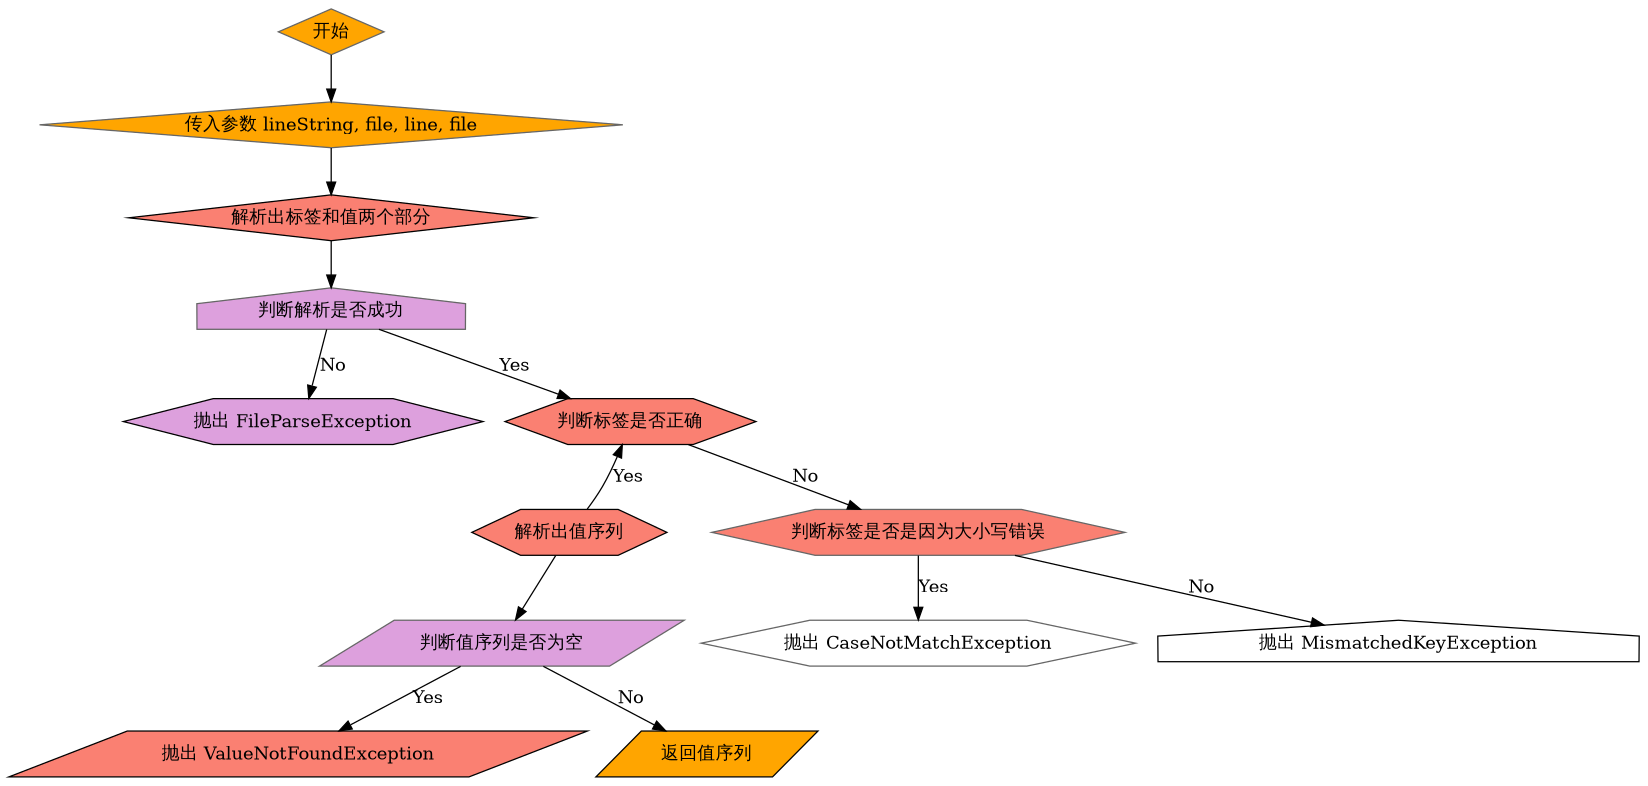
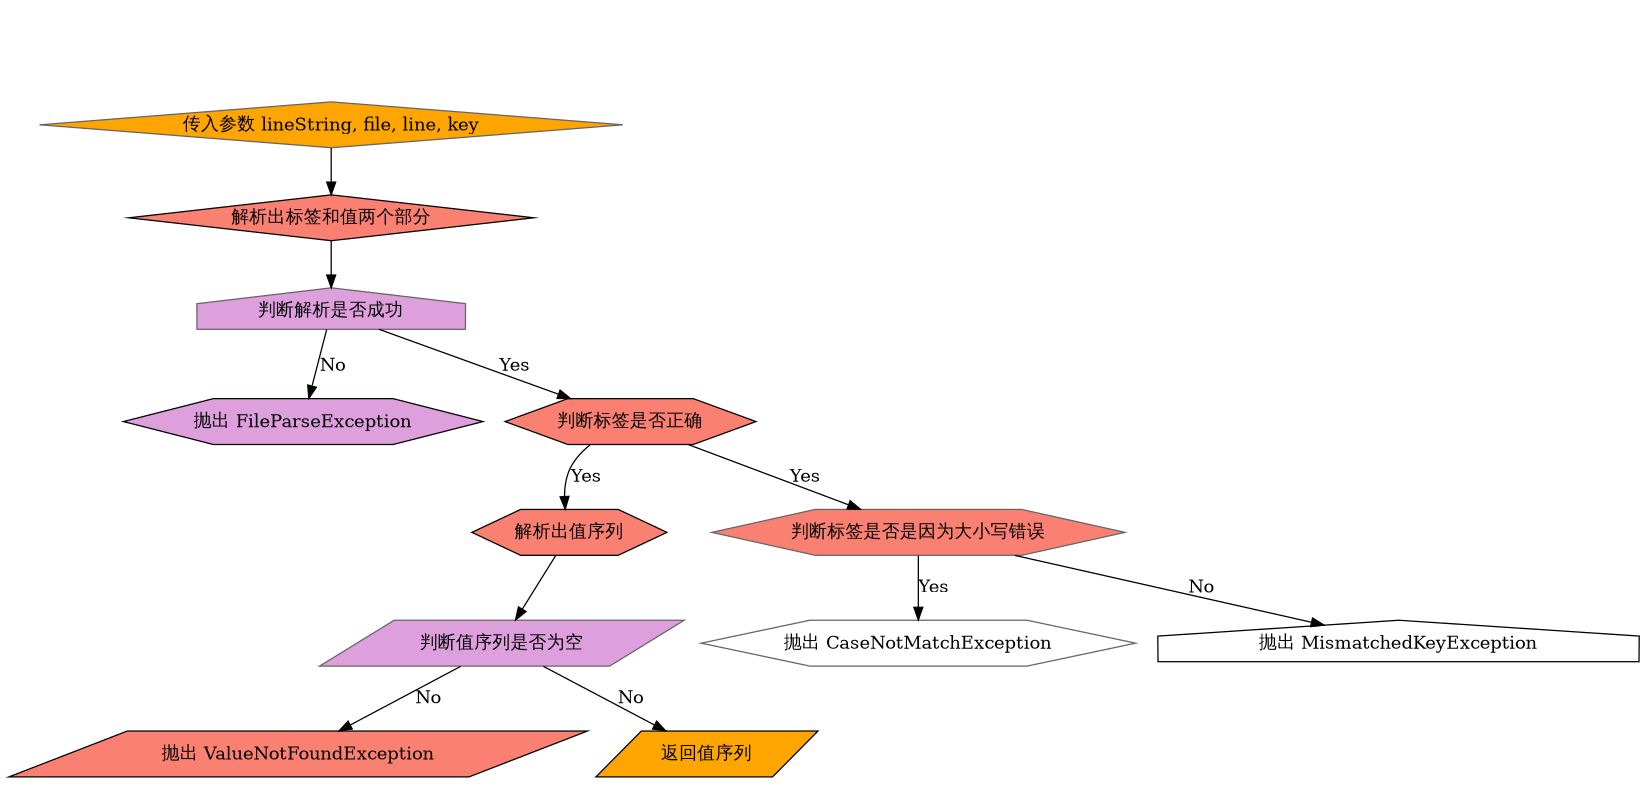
node "开始": removed
node "传入参数 lineString, file, line, file": label "传入参数 lineString, file, line, file" -> "传入参数 lineString, file, line, key"
edge "判断标签是否正确" -> "判断标签是否是因为大小写错误": label "No" -> "Yes"
edge "解析出值序列" -> "判断标签是否正确": reversed
edge "判断值序列是否为空" -> "抛出 ValueNotFoundException": label "Yes" -> "No"
